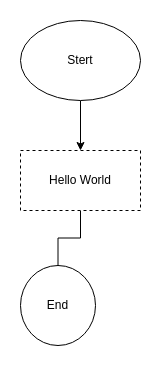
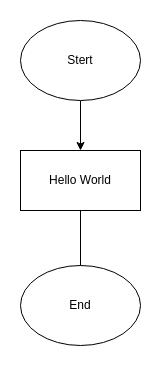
node "Hello World": style dashed -> solid
node "End": size 75x80 -> 120x80
